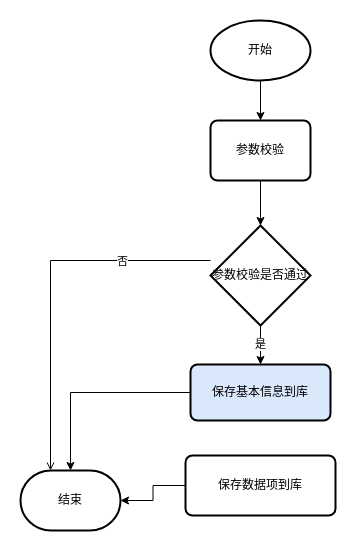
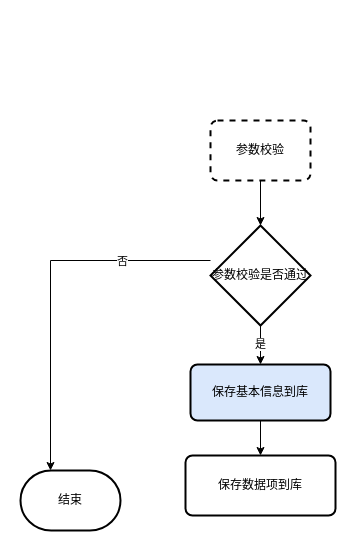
node "开始": removed
edge "开始" -> "参数校验": removed
node "参数校验": style solid -> dashed
edge "保存基本信息到库" -> "结束": now "保存基本信息到库" -> "保存数据项到库"
edge "参数校验是否通过" -> "结束": arrowhead open -> classic
edge "保存数据项到库" -> "结束": removed
